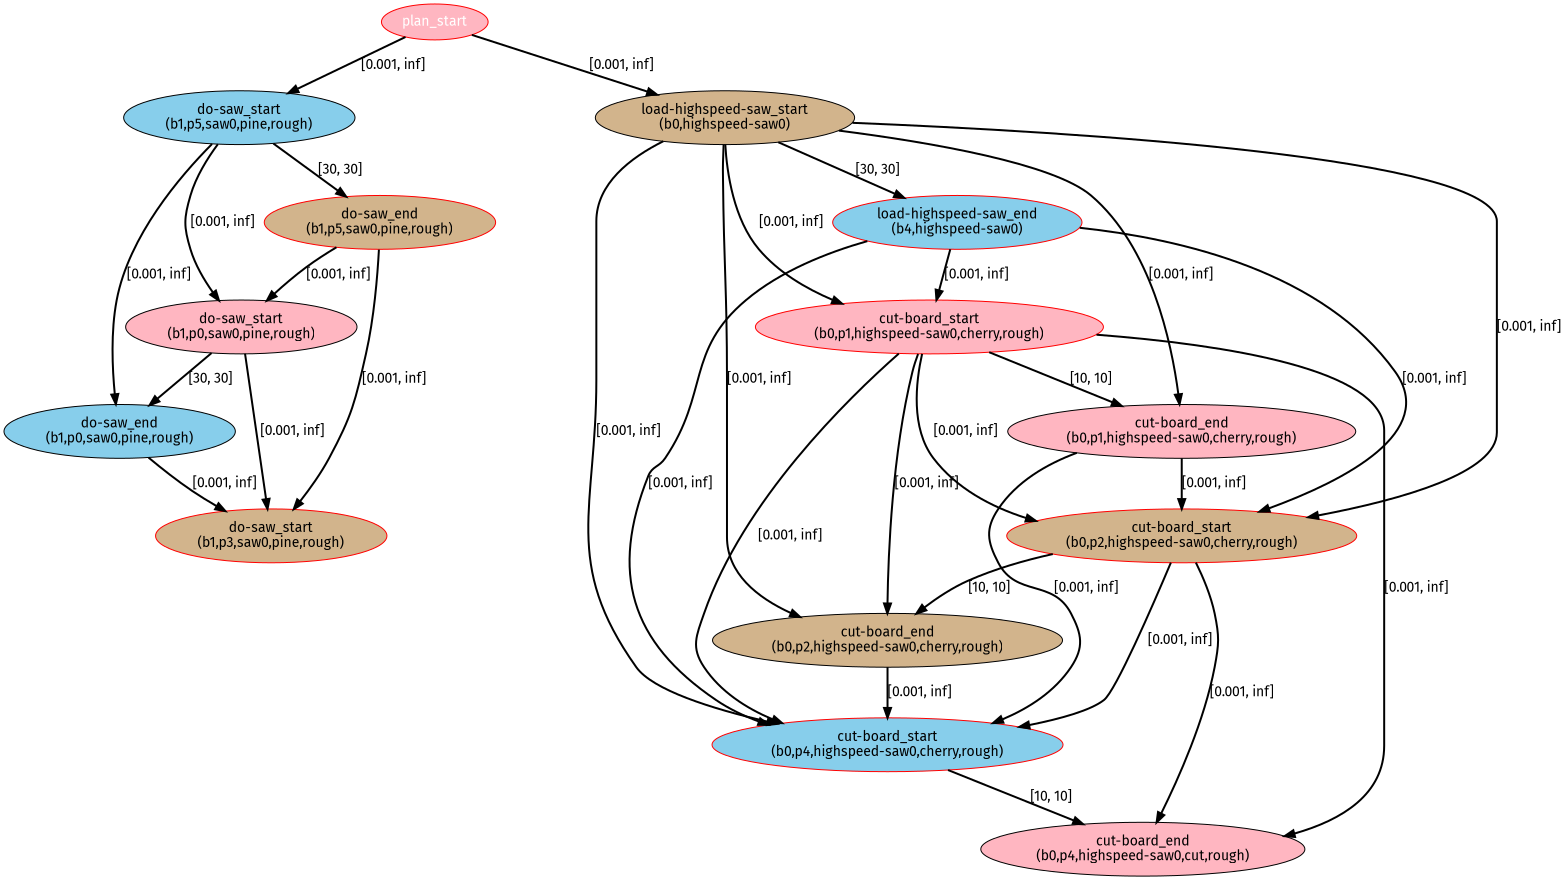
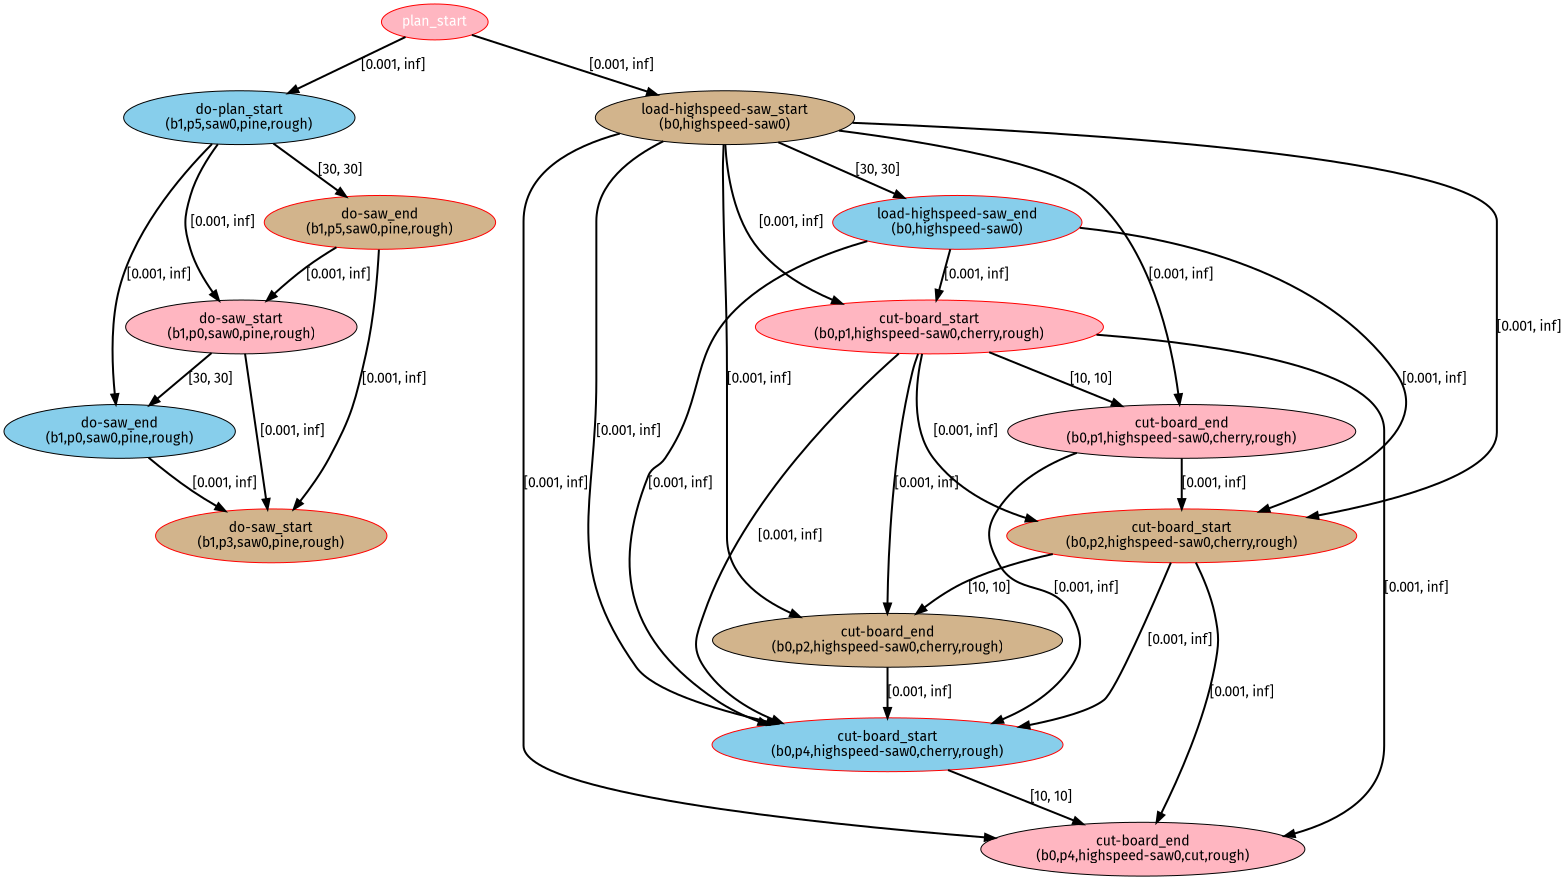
node "do-saw_start (b1,p5,saw0,pine,rough)": label "do-saw_start (b1,p5,saw0,pine,rough)" -> "do-plan_start (b1,p5,saw0,pine,rough)"
node "load-highspeed-saw_end (b4,highspeed-saw0)": label "load-highspeed-saw_end (b4,highspeed-saw0)" -> "load-highspeed-saw_end (b0,highspeed-saw0)"
edge "load-highspeed-saw_start (b0,highspeed-saw0)" -> "cut-board_end (b0,p4,highspeed-saw0,cut,rough)": added, label "[0.001, inf]"
